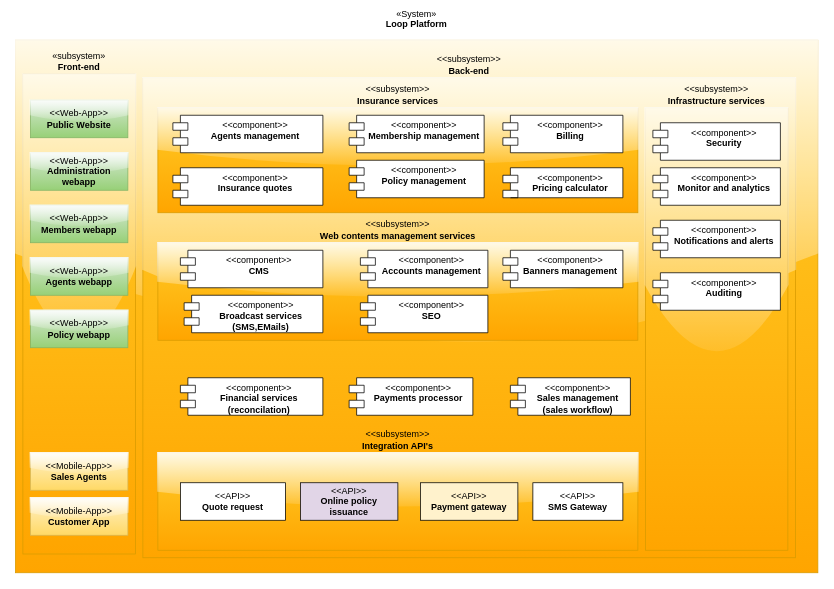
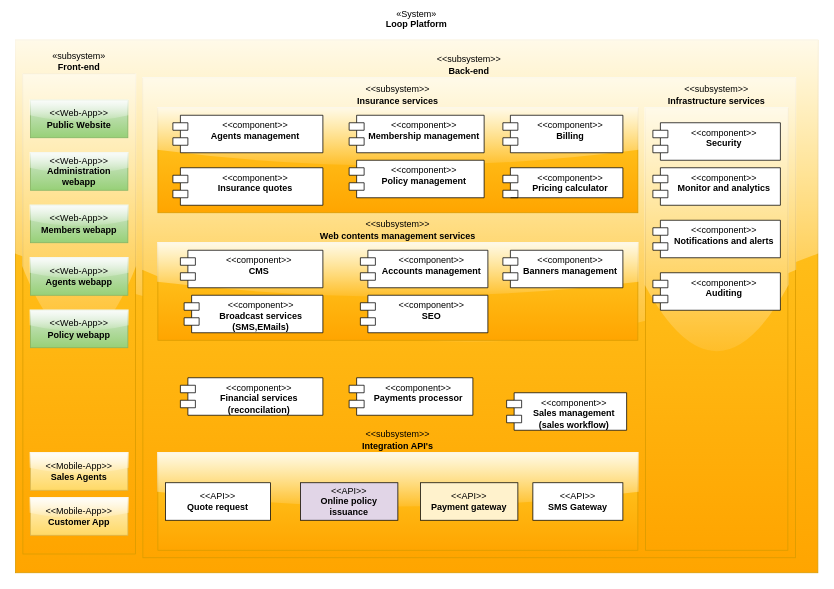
node "<<component>> Sales management (sales workflow)": moved (570, 396) -> (567, 411)
node "<<API>> Quote request": moved (233, 501) -> (218, 501)
